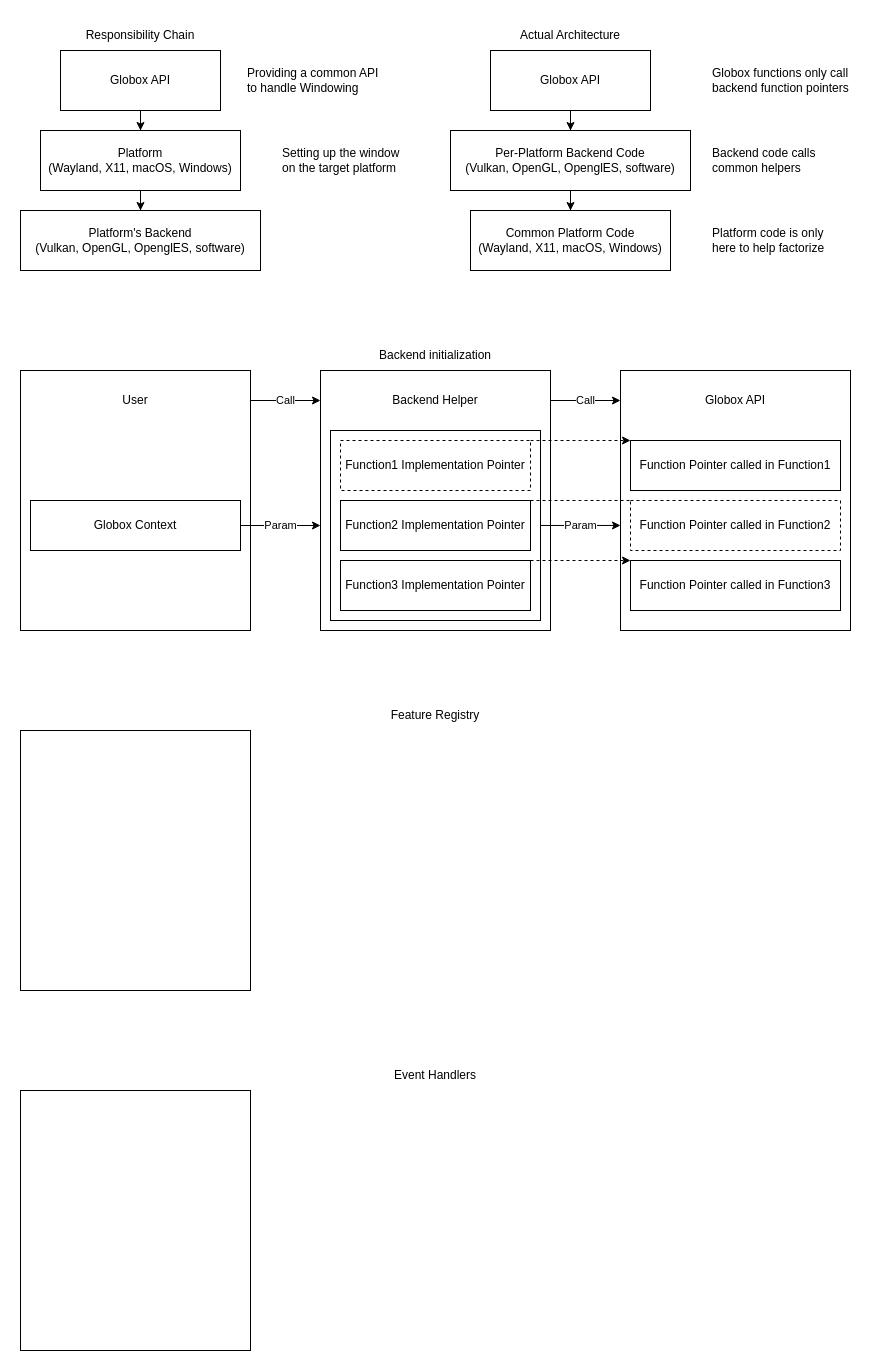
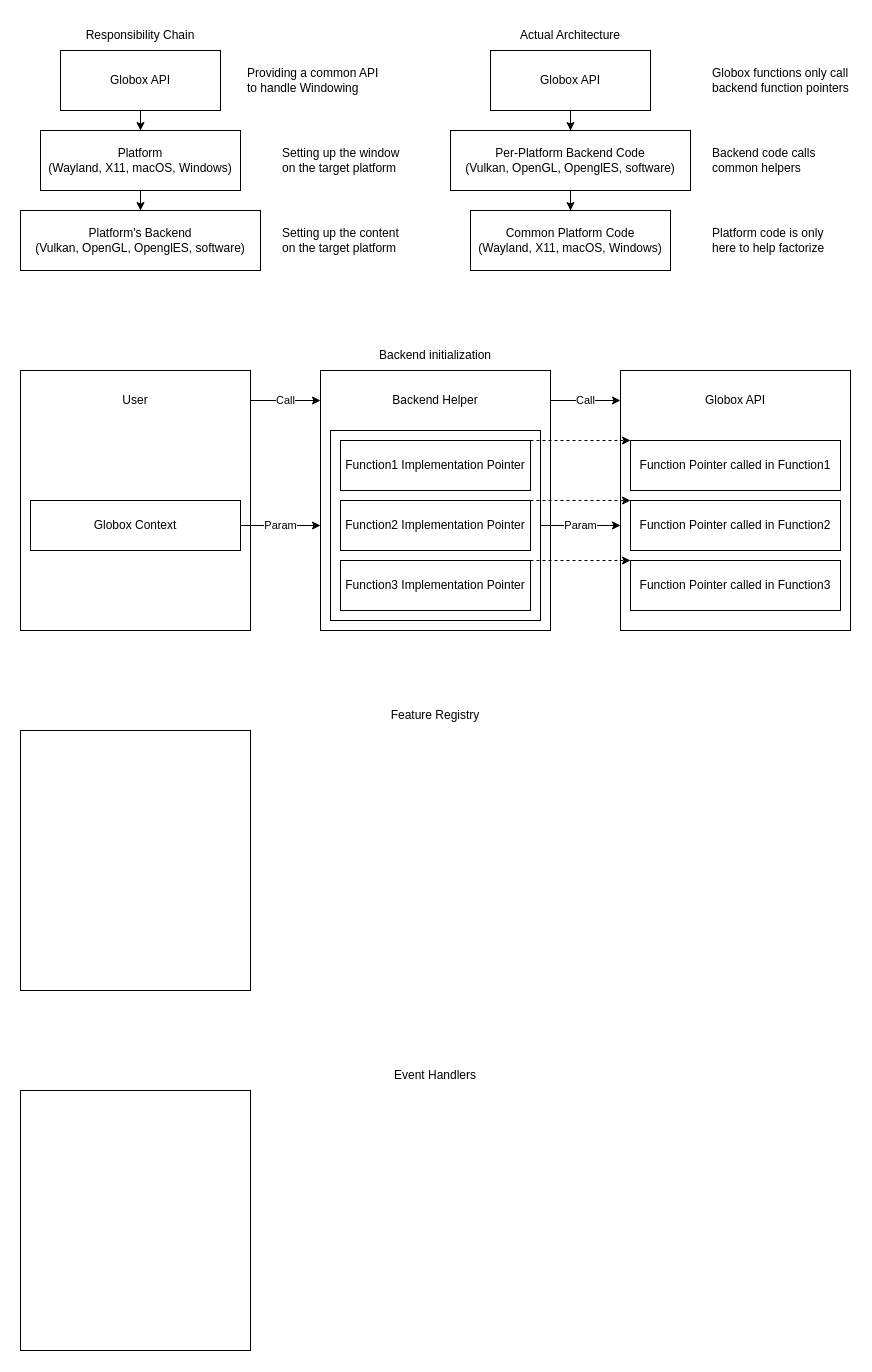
node "Setting up the content on the target platform": added
node "Function1 Implementation Pointer": style dashed -> solid
edge "Function2 Implementation Pointer" -- "Function Pointer called in Function2": arrowhead none -> classic
node "Function Pointer called in Function2": style dashed -> solid
